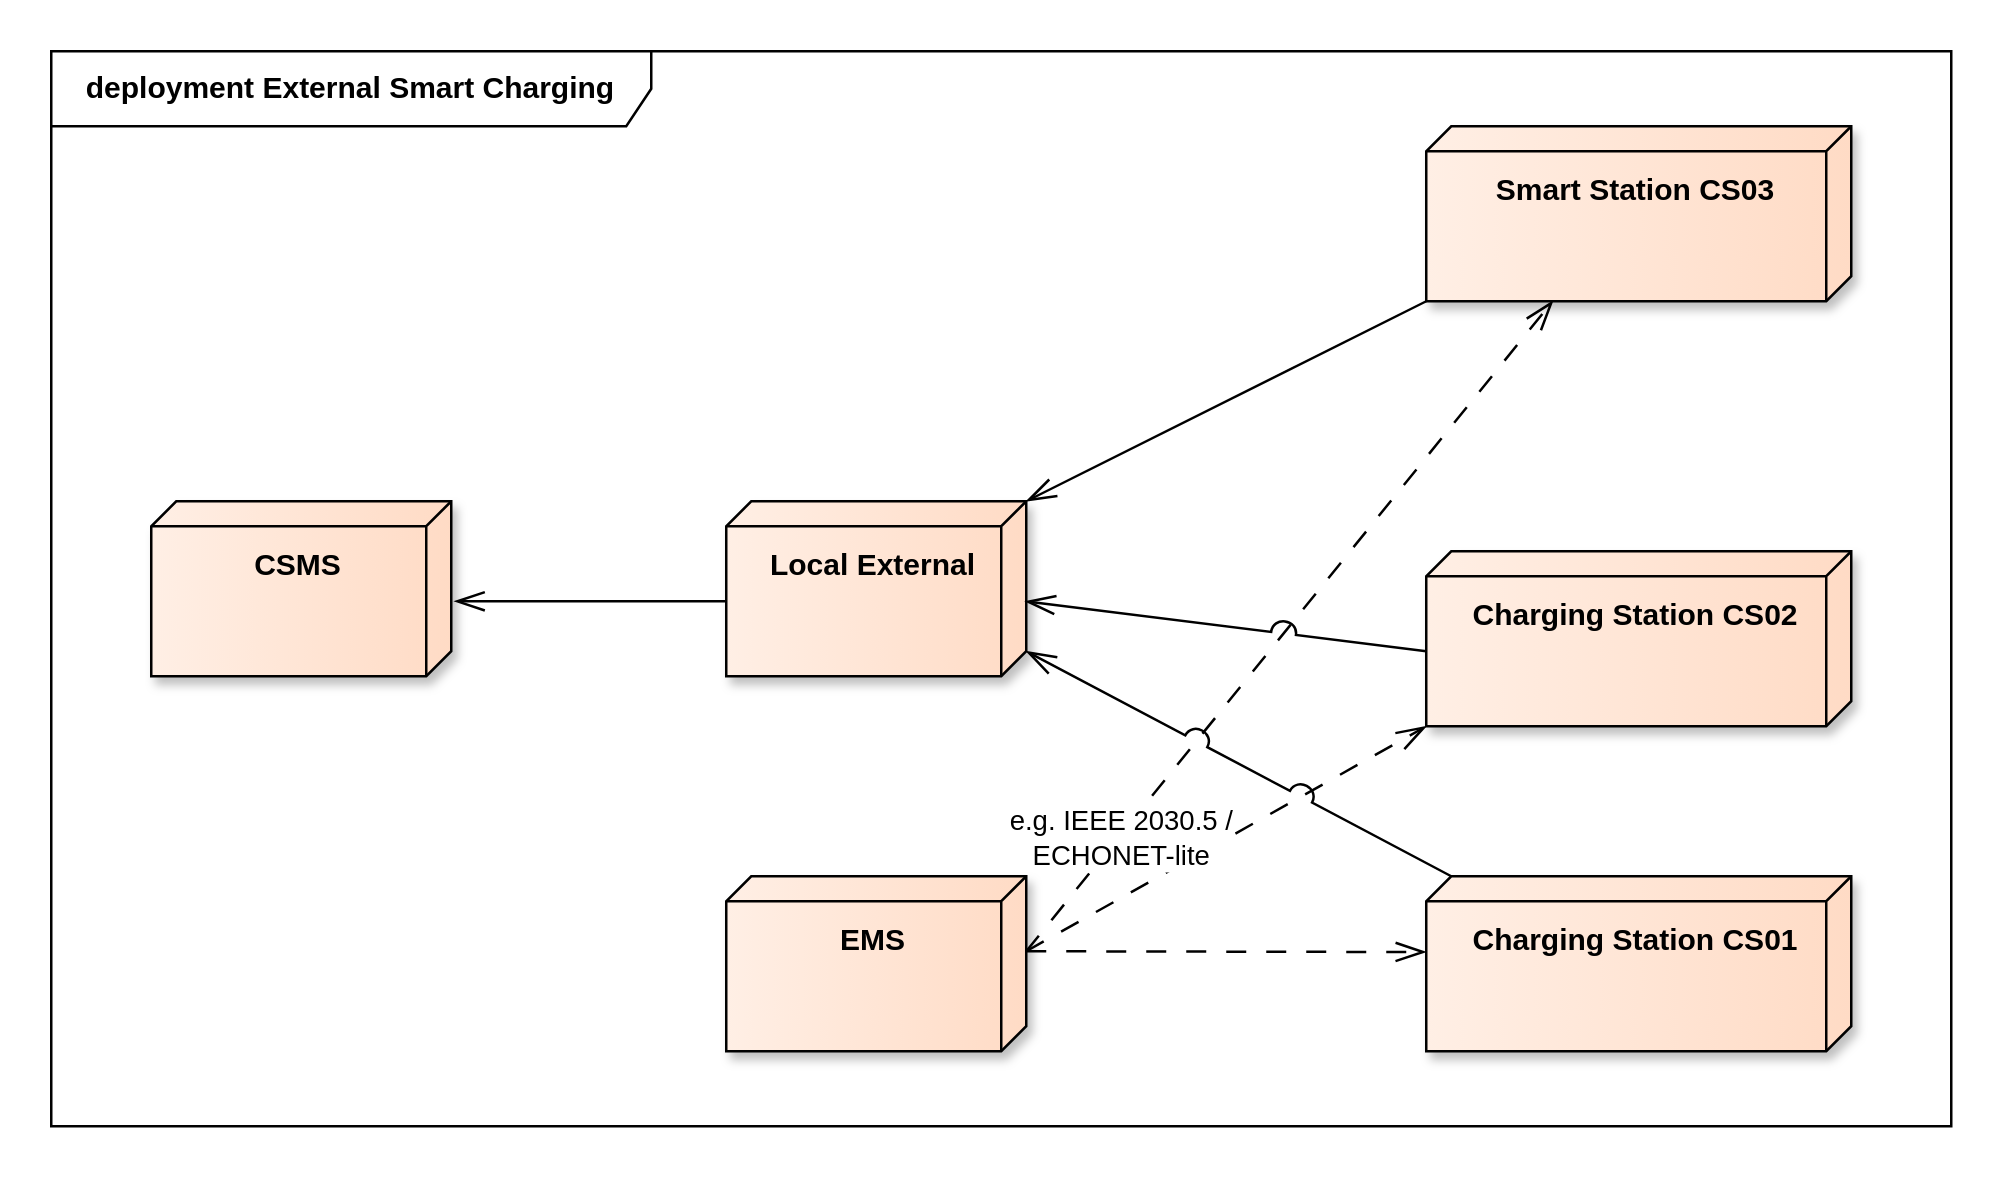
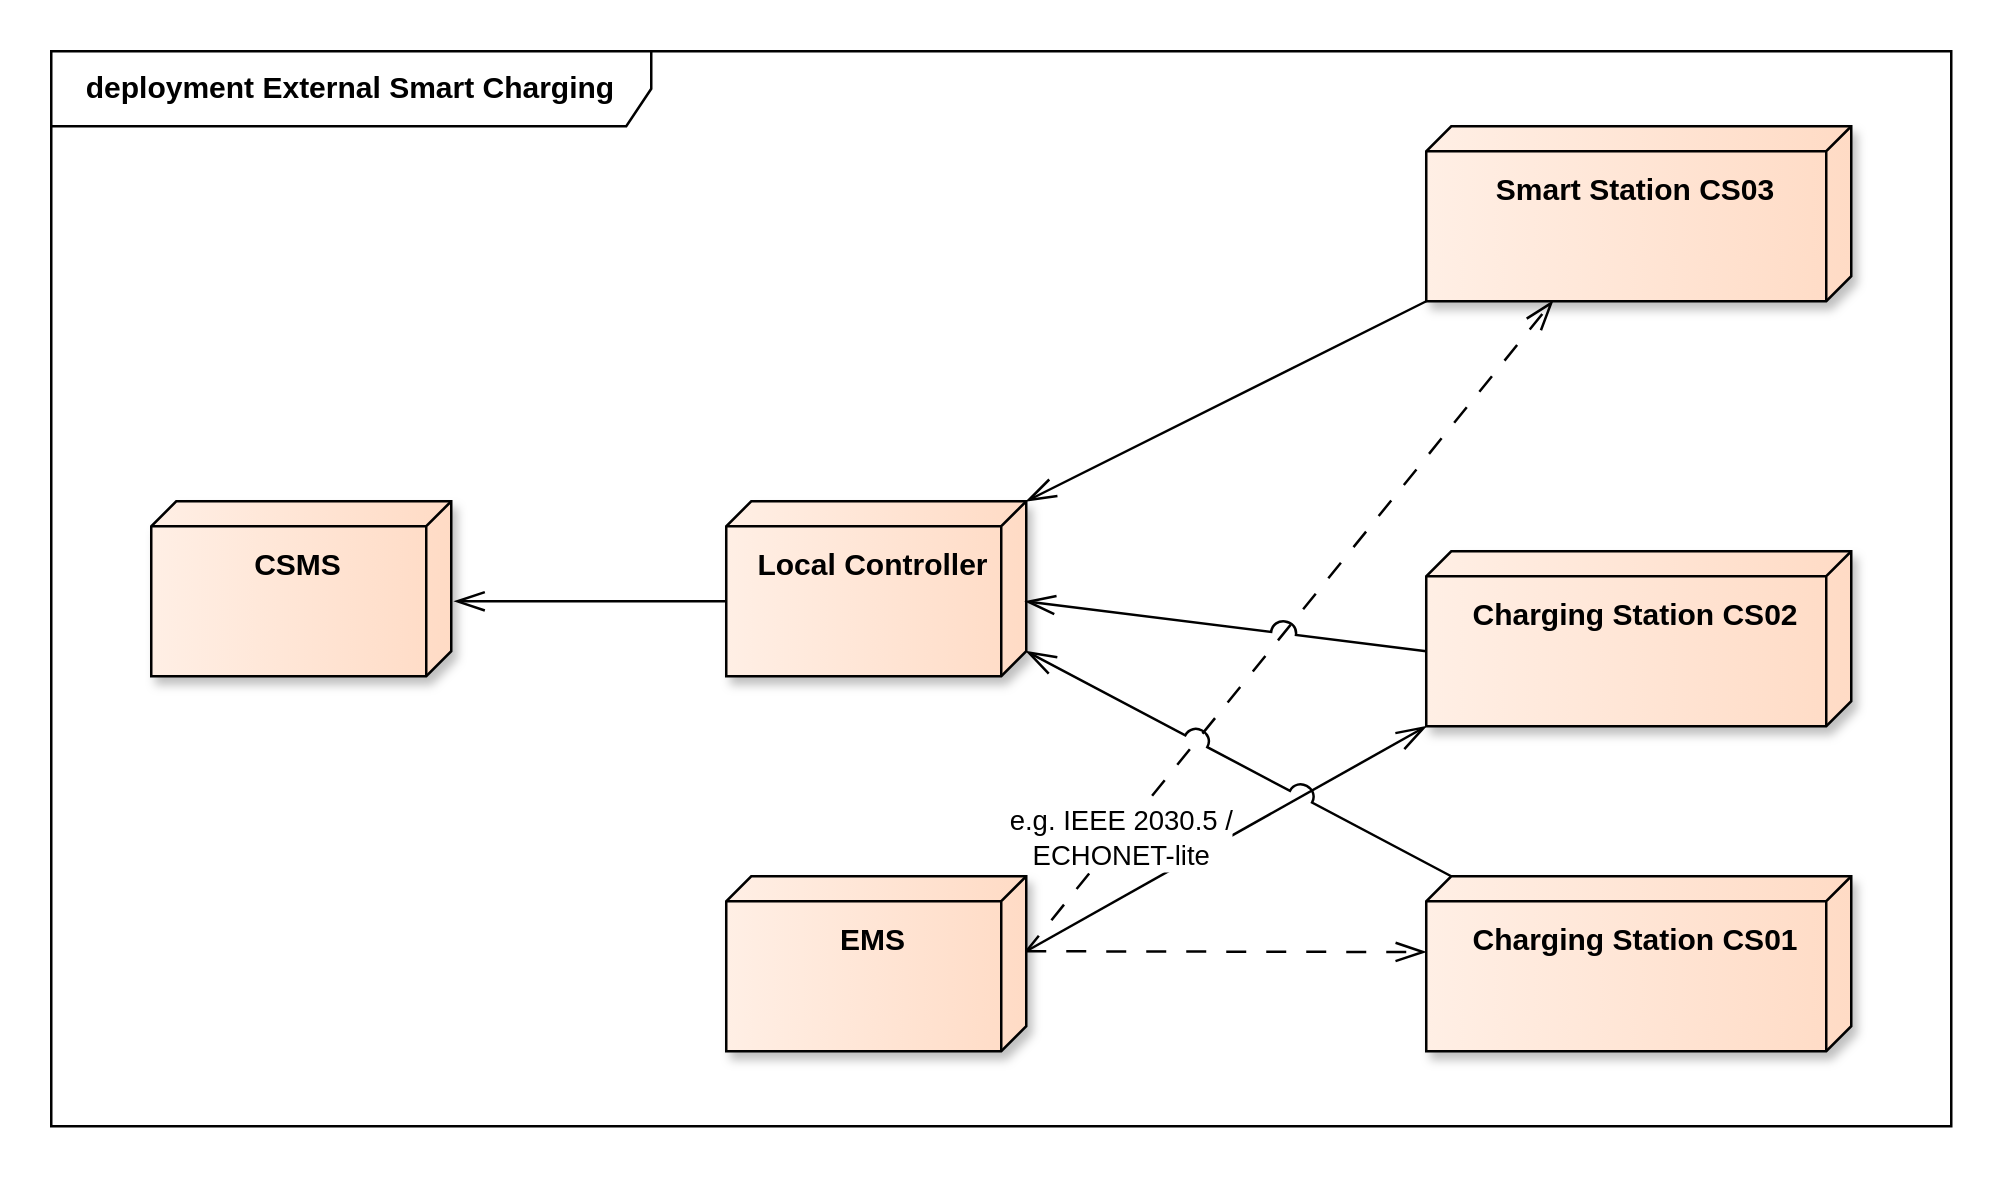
node "Local External": label "Local External" -> "Local Controller"
edge "EMS" -> "Charging Station CS02": style dashed -> solid
